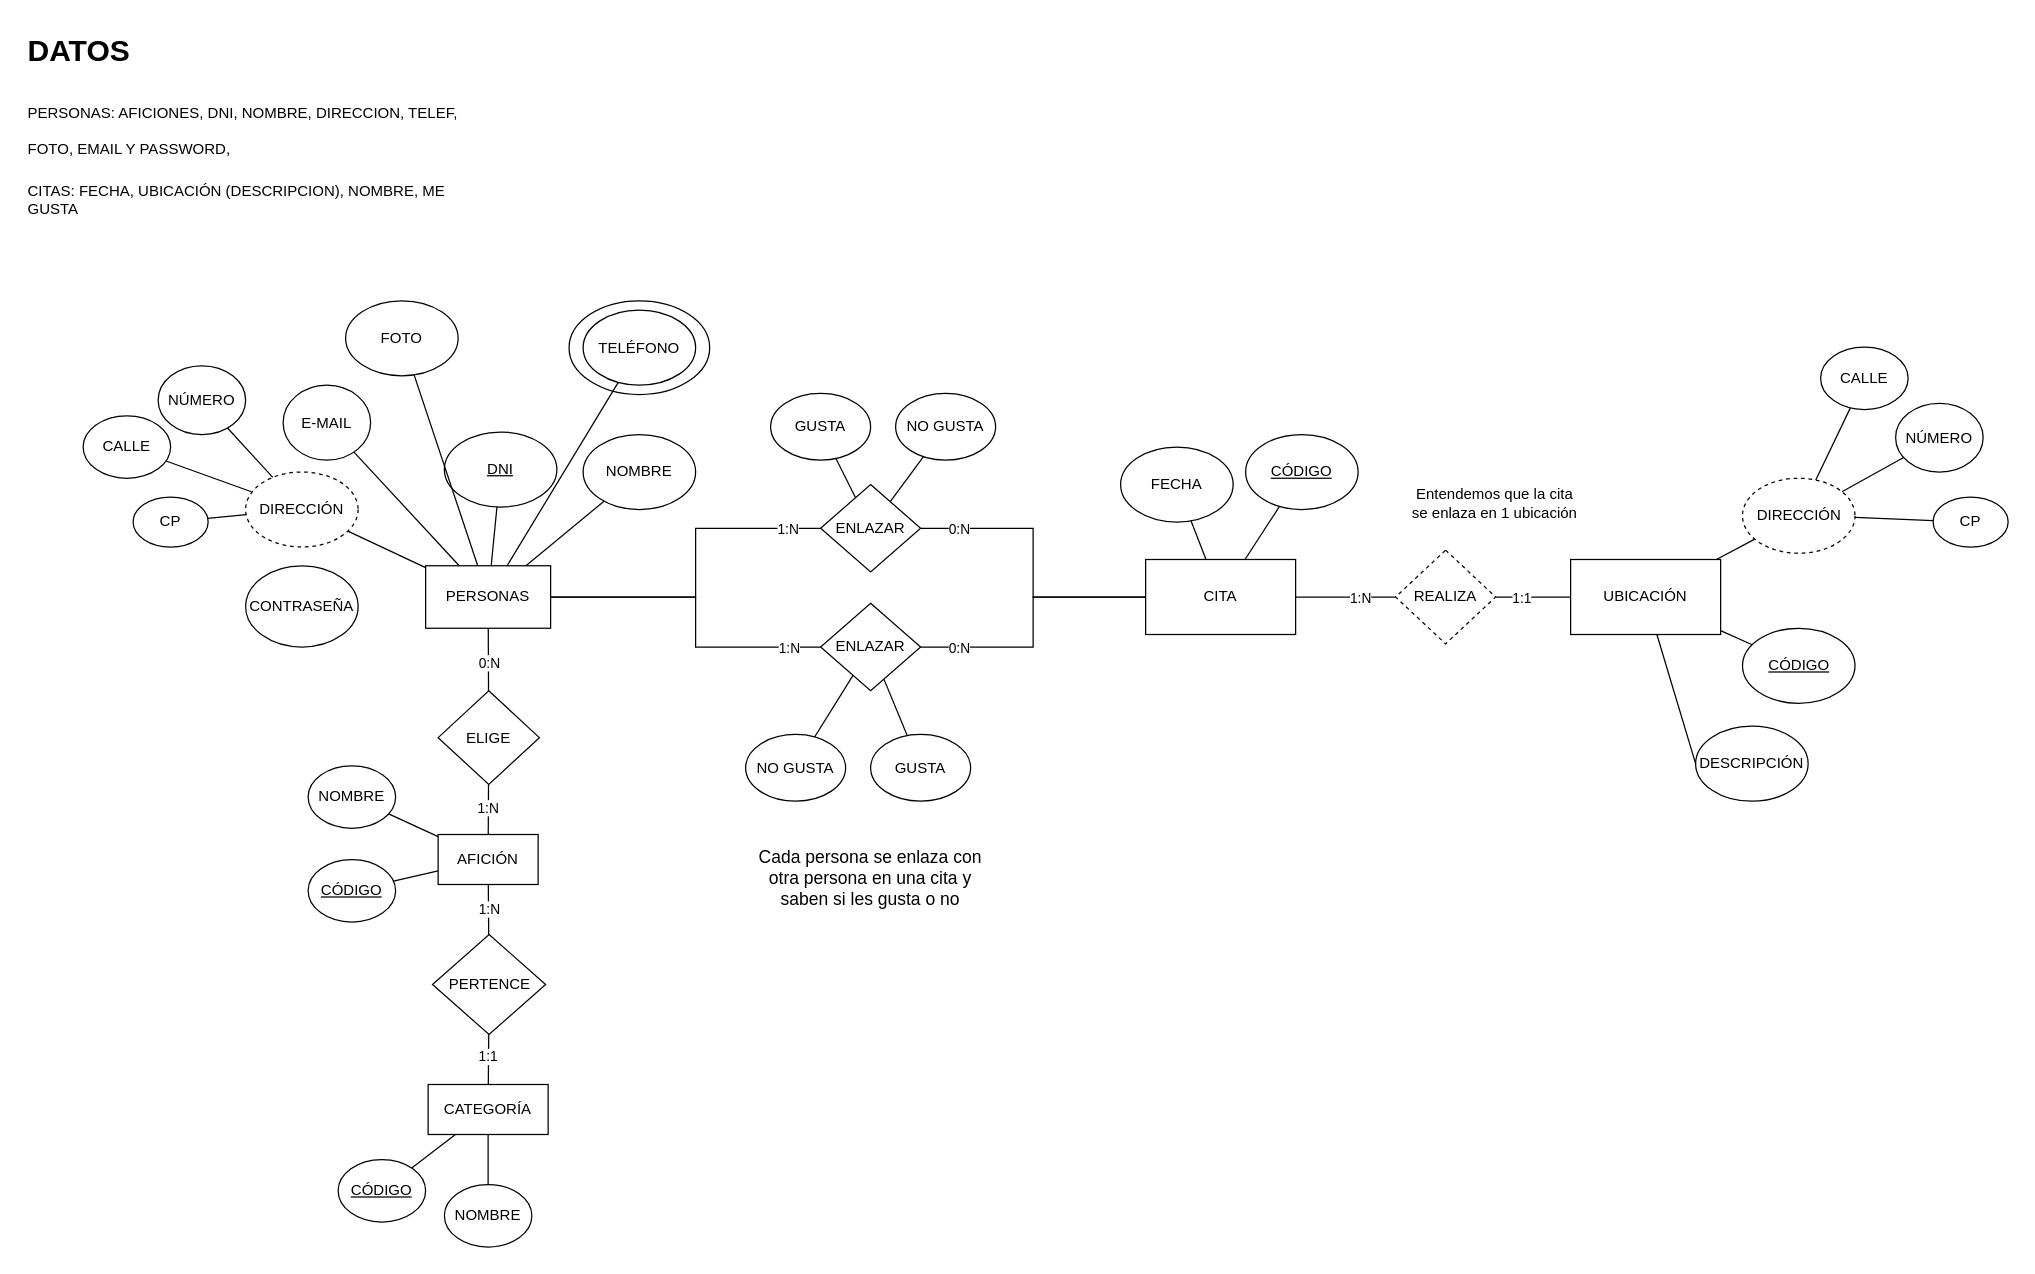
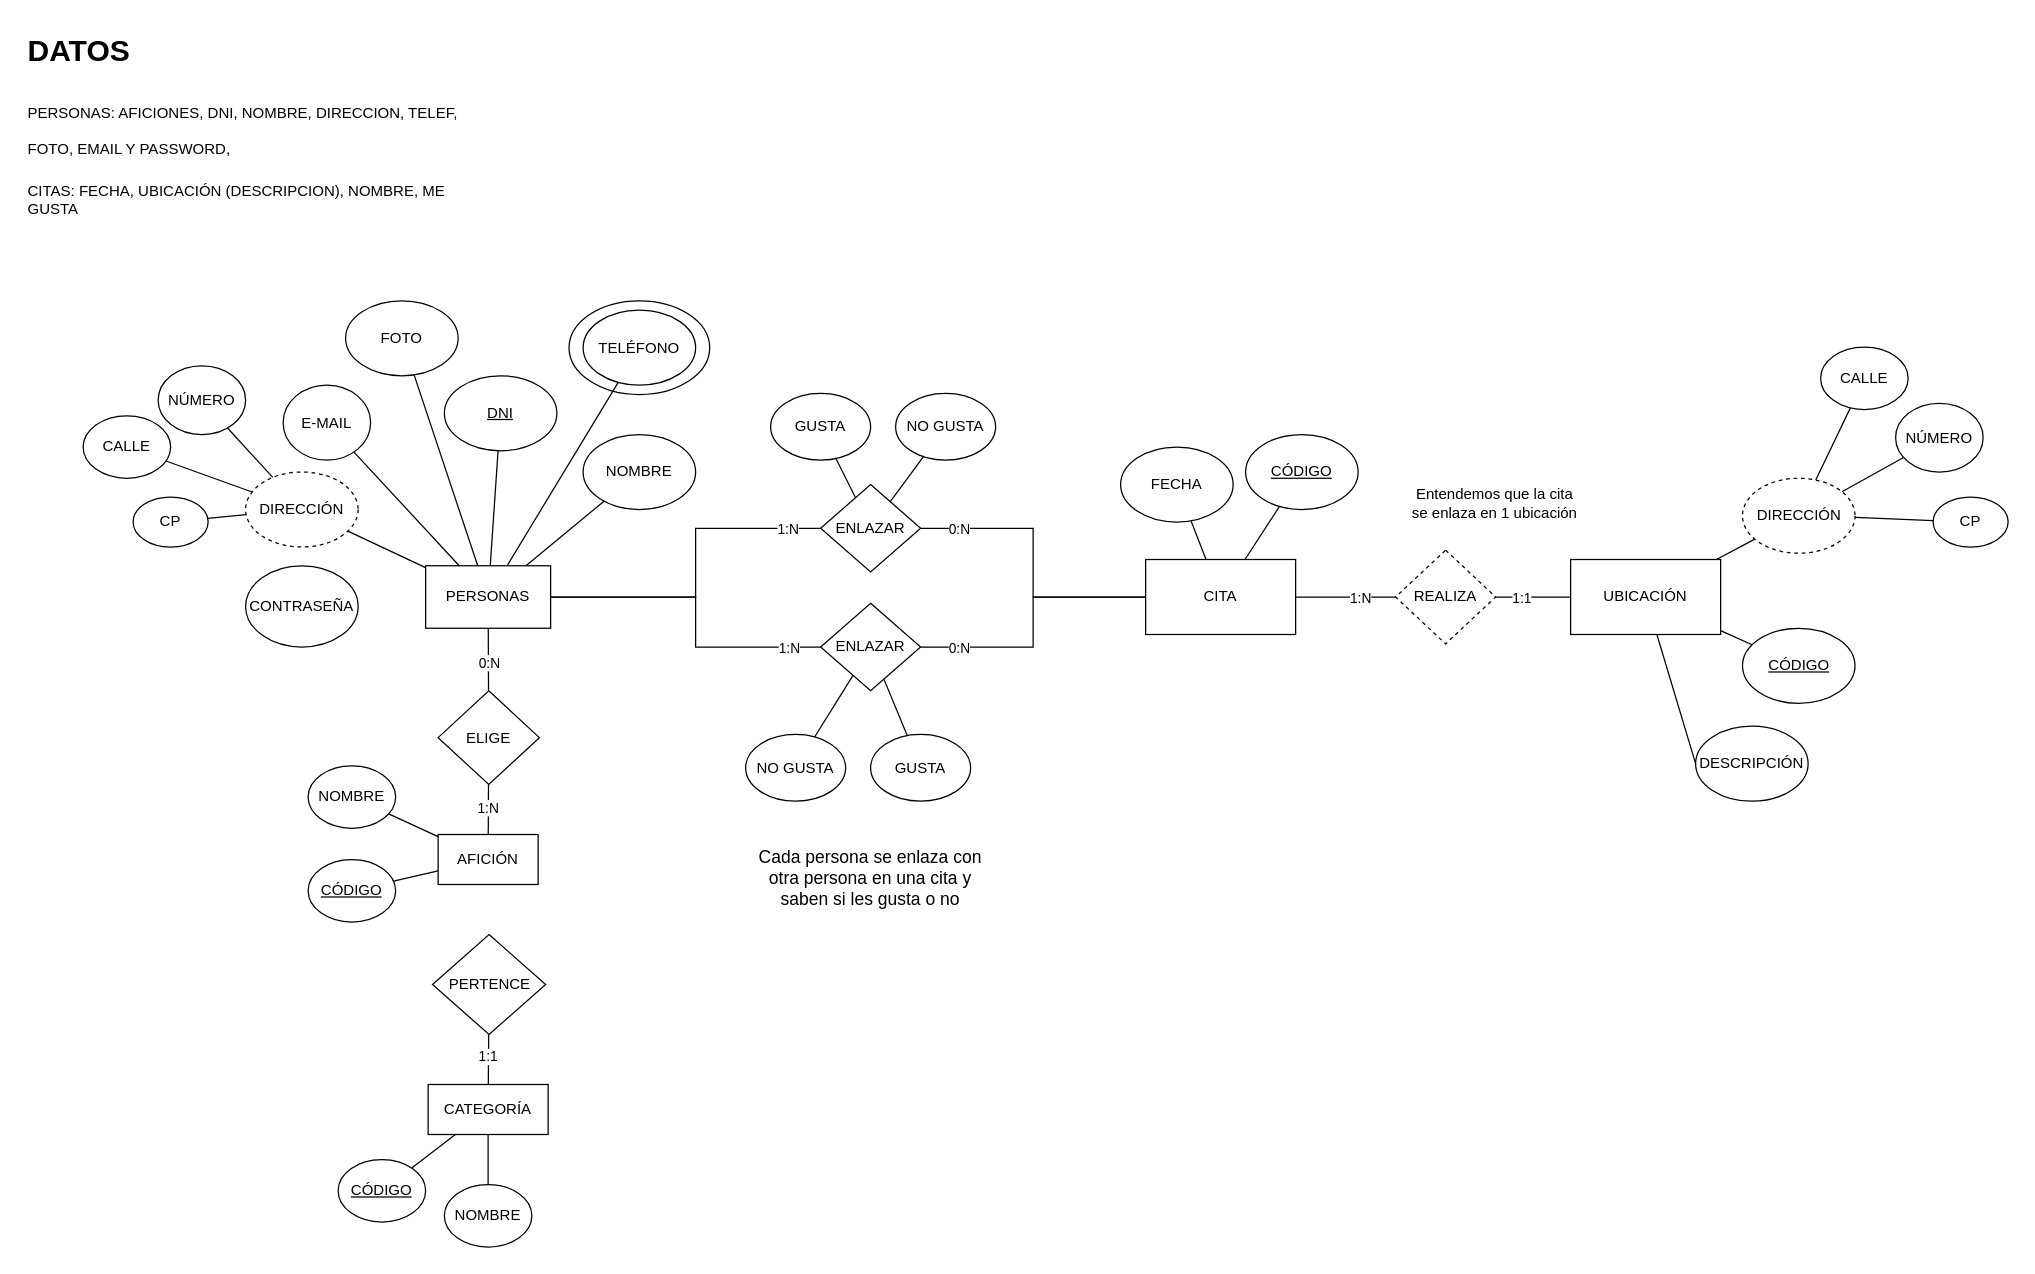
node "DNI": moved (501, 469) -> (501, 413)
edge "AFICIÓN" -- "PERTENCE": removed, label "1:N"
